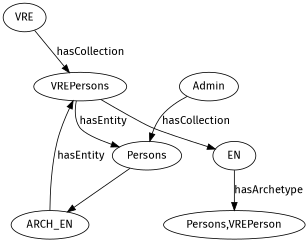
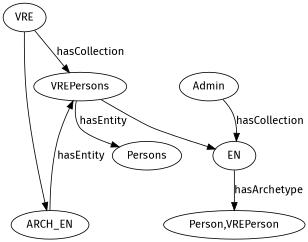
edge "Admin" -> "Persons": now "Admin" -> "EN"
edge "Persons" -> "ARCH_EN": now "VRE" -> "ARCH_EN"
node "Persons,VREPerson": label "Persons,VREPerson" -> "Person,VREPerson"
